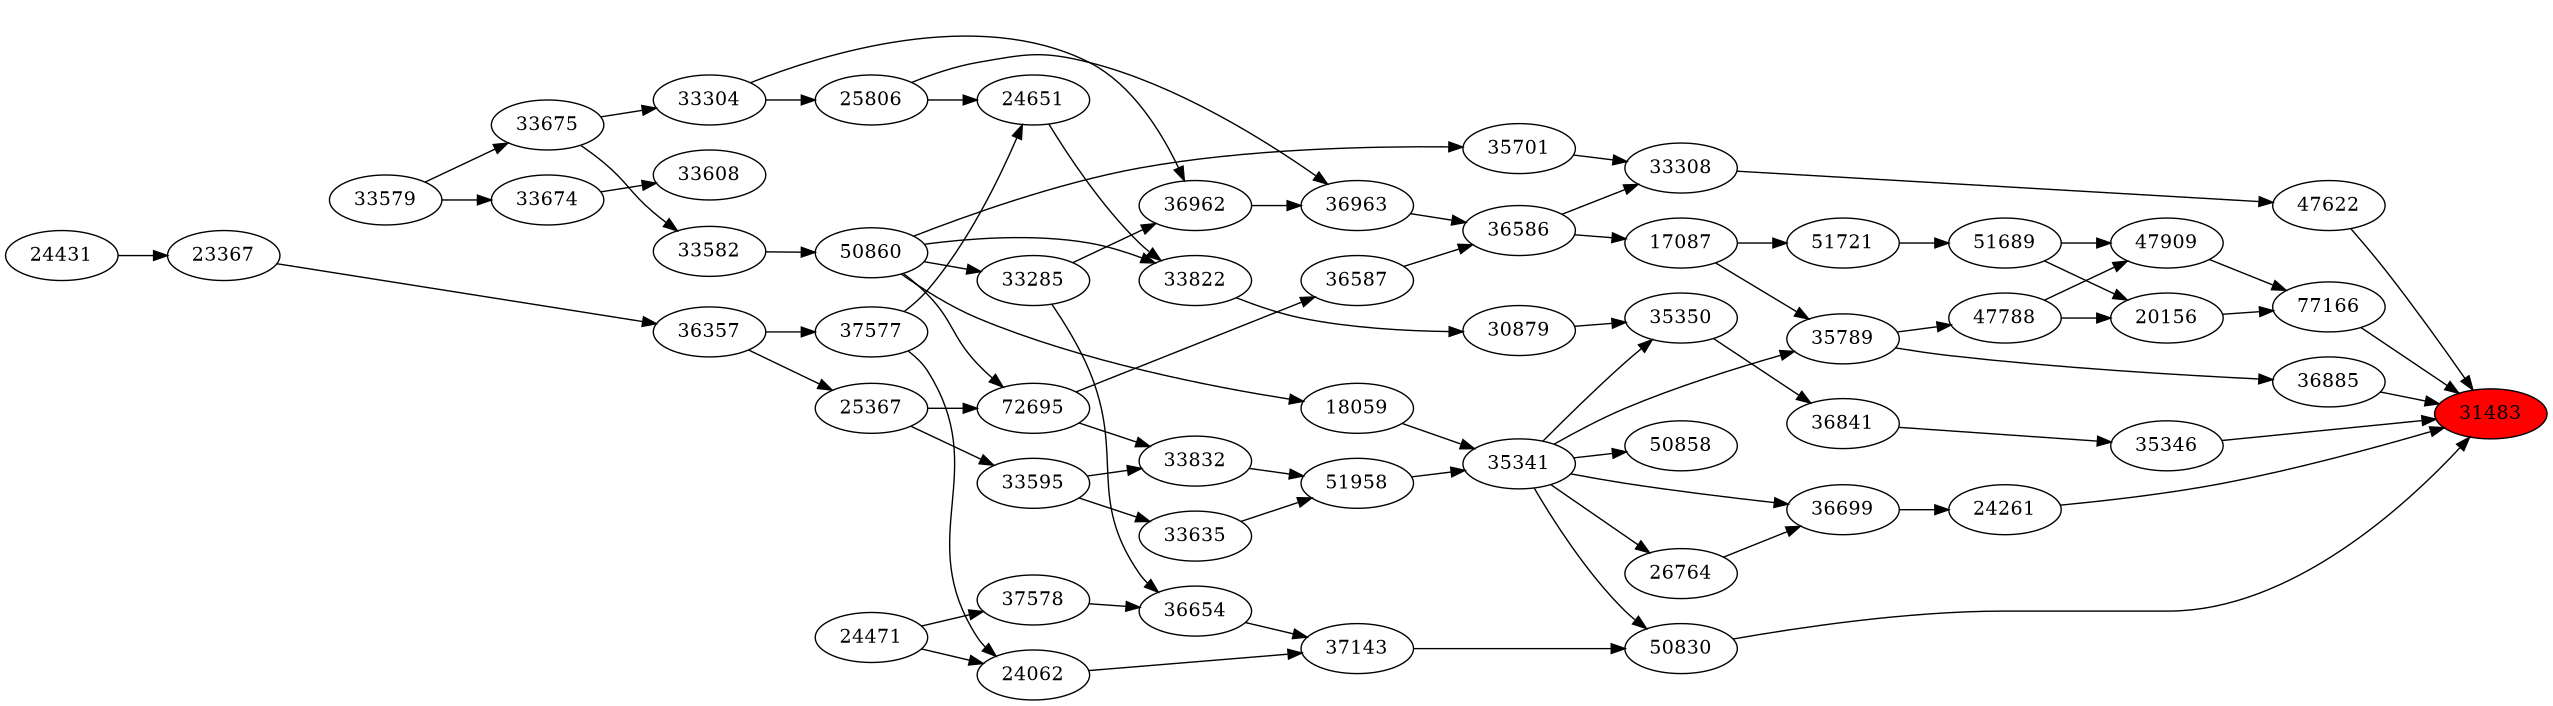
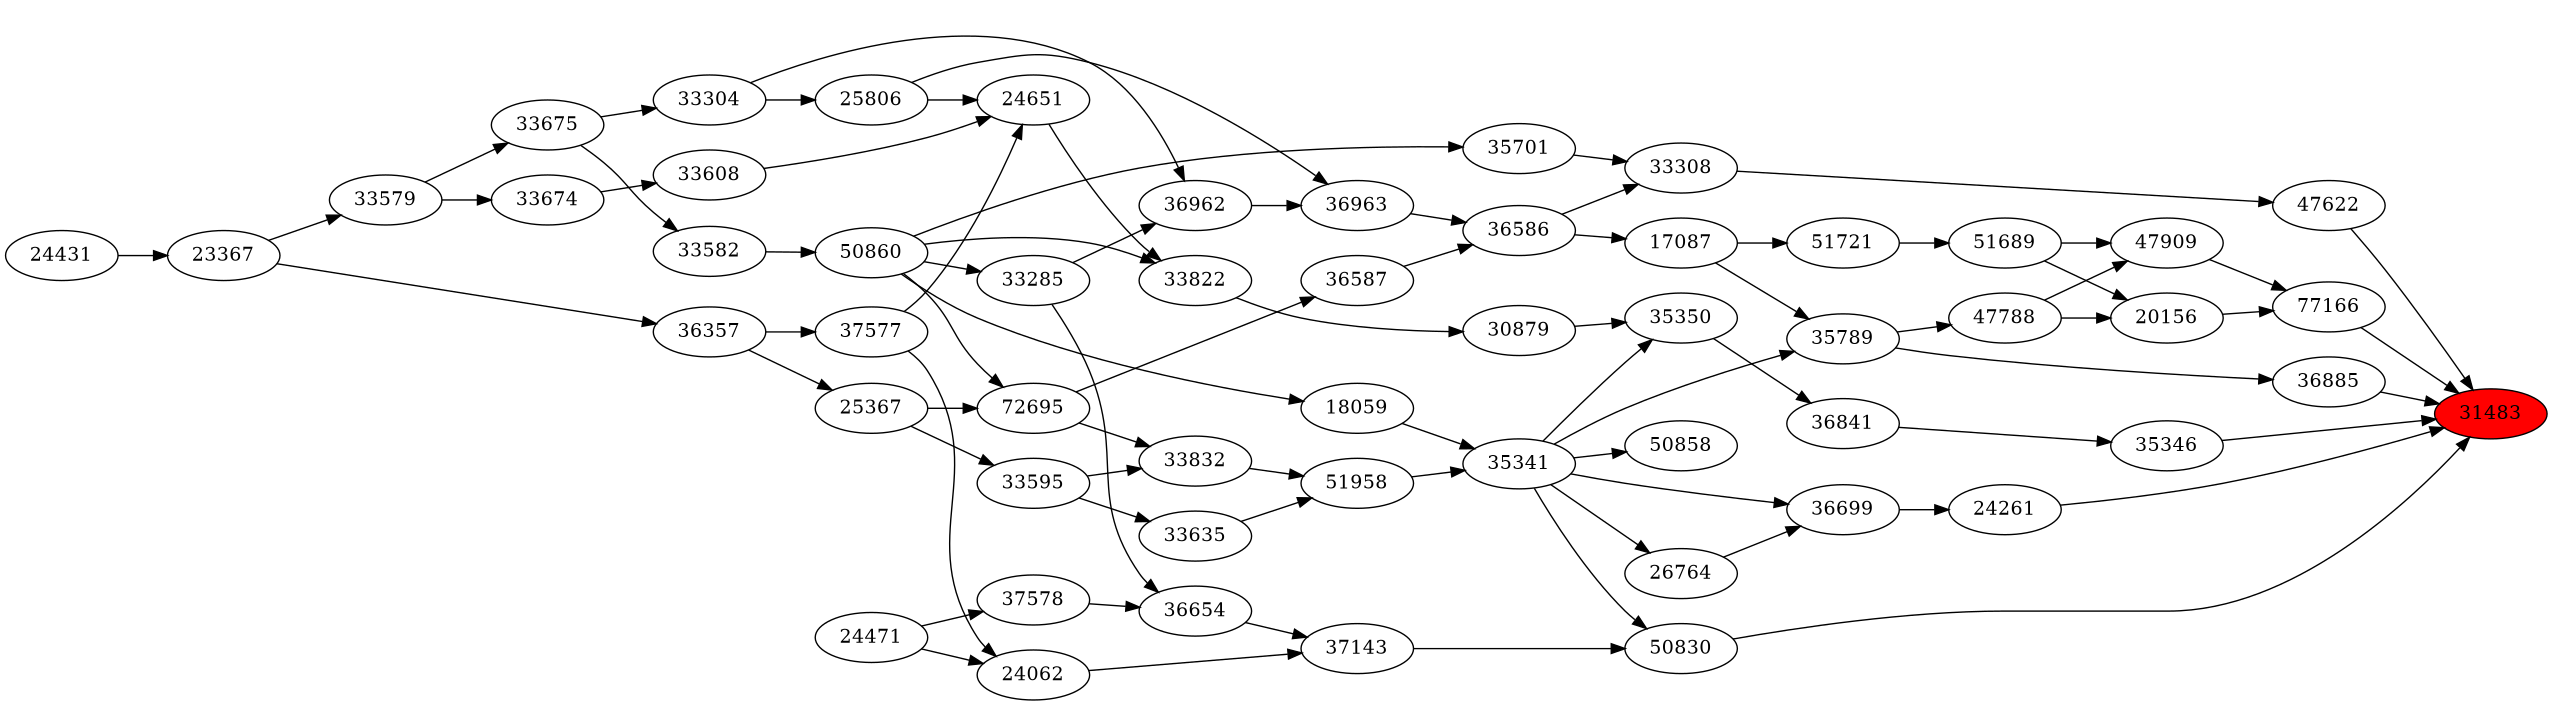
edge "33608" -> "24651": added
edge "23367" -> "33579": added
